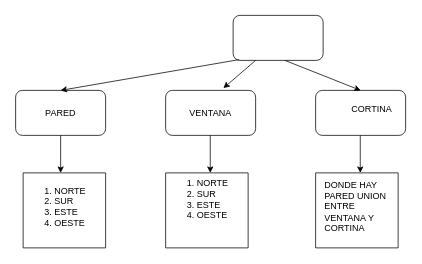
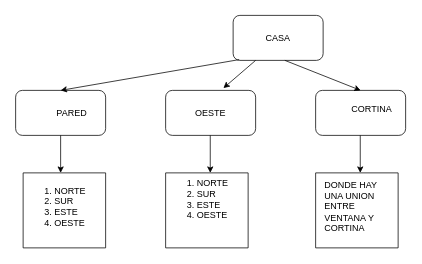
node "CASA": added
node "PARED": moved (60, 113) -> (72, 113)
node "VENTANA": label "VENTANA" -> "OESTE"
node "DONDE HAY PARED UNION ENTRE VENTANA Y CORTINA": label "DONDE HAY PARED UNION ENTRE VENTANA Y CORTINA" -> "DONDE HAY UNA UNION ENTRE VENTANA Y CORTINA"
